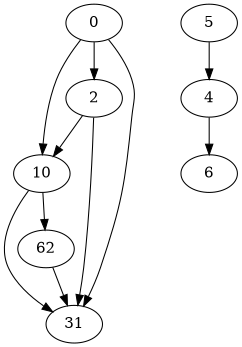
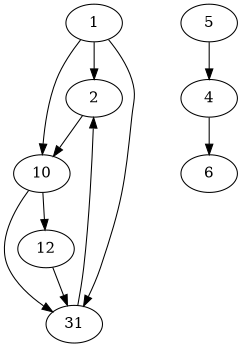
node "0": label "0" -> "1"
edge "2" -> "31": reversed
node "62": label "62" -> "12"
